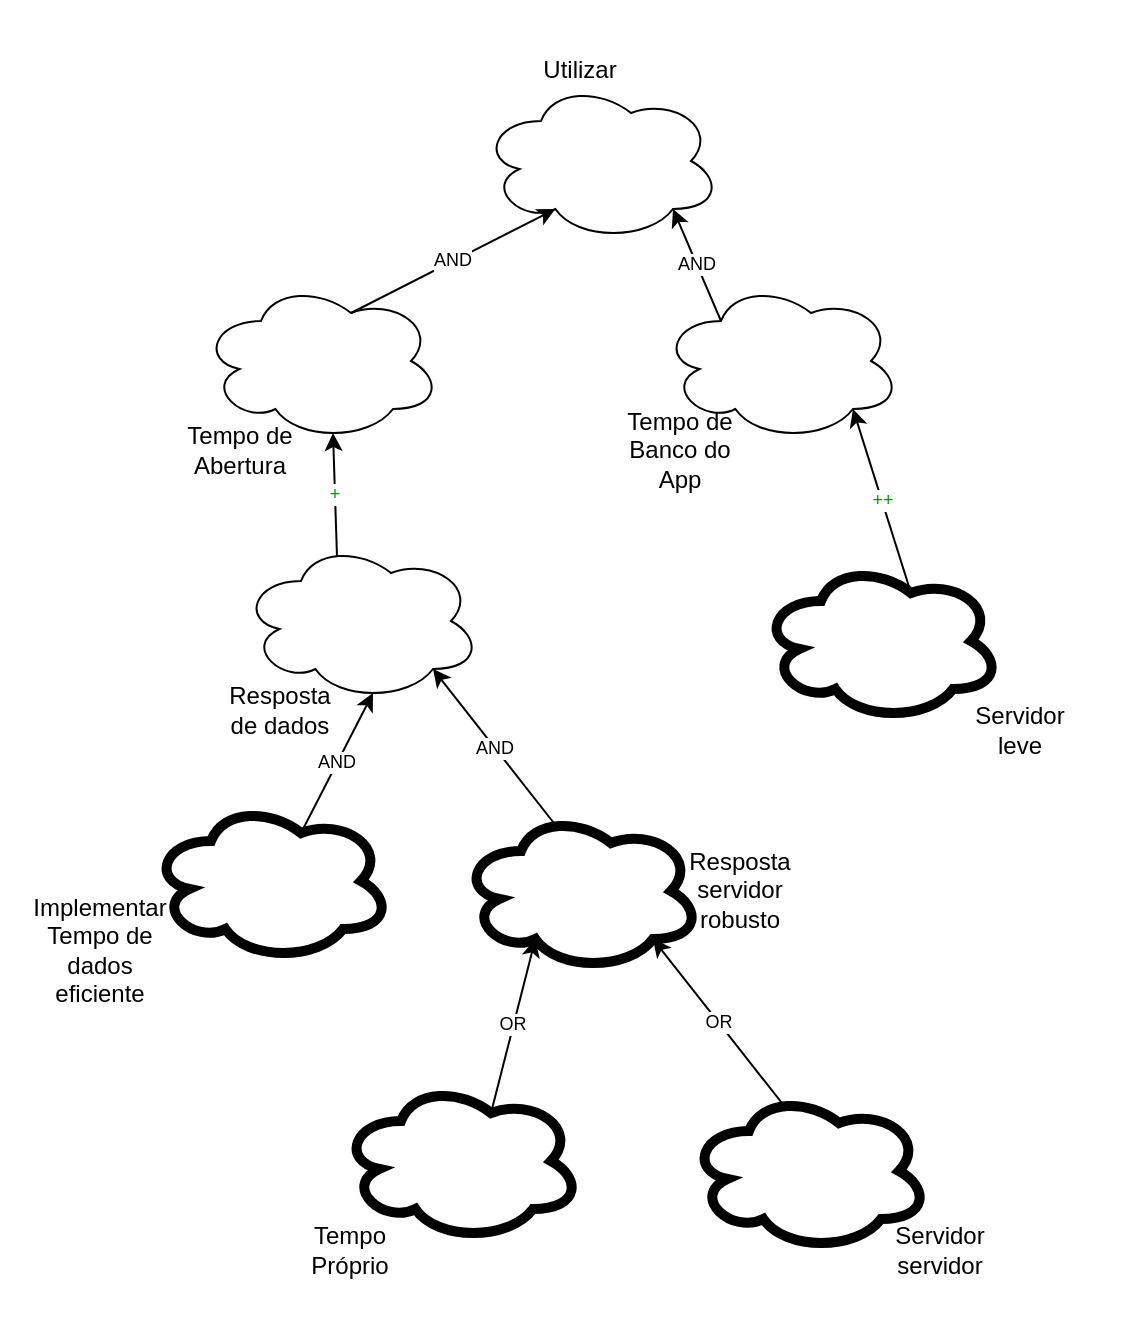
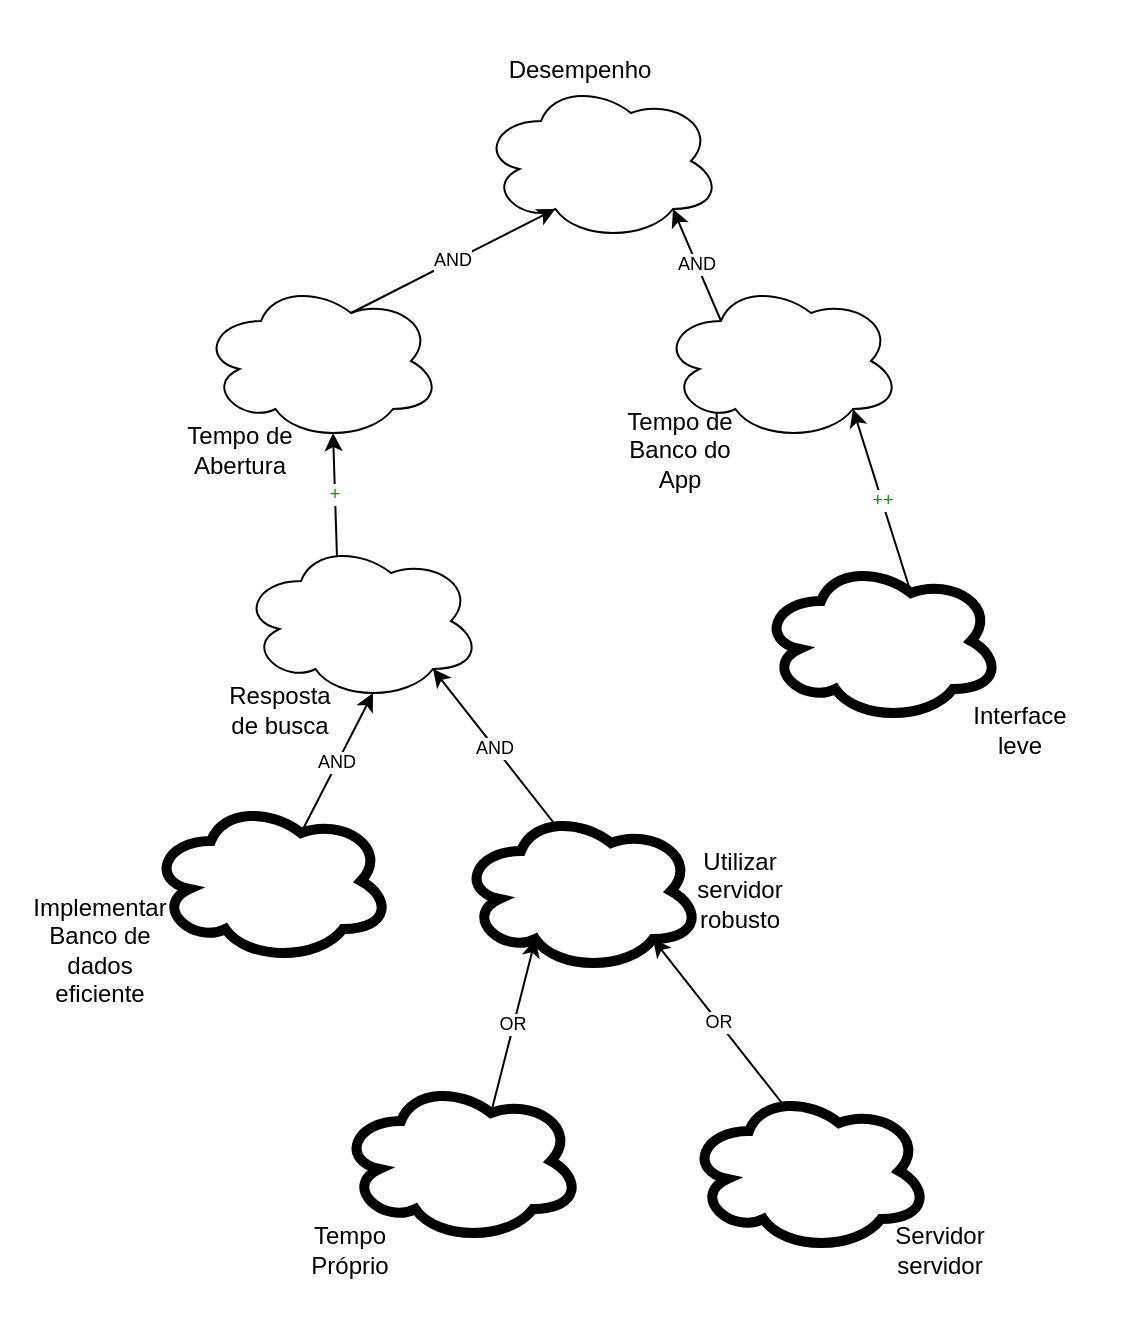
node "Utilizar": label "Utilizar" -> "Desempenho"
node "Resposta de dados": label "Resposta de dados" -> "Resposta de busca"
node "Servidor leve": label "Servidor leve" -> "Interface leve"
node "Resposta servidor robusto": label "Resposta servidor robusto" -> "Utilizar servidor robusto"
node "Implementar Tempo de dados eficiente": label "Implementar Tempo de dados eficiente" -> "Implementar Banco de dados eficiente"
